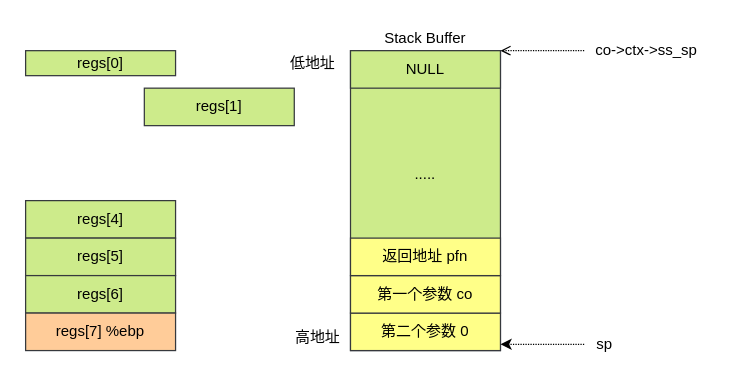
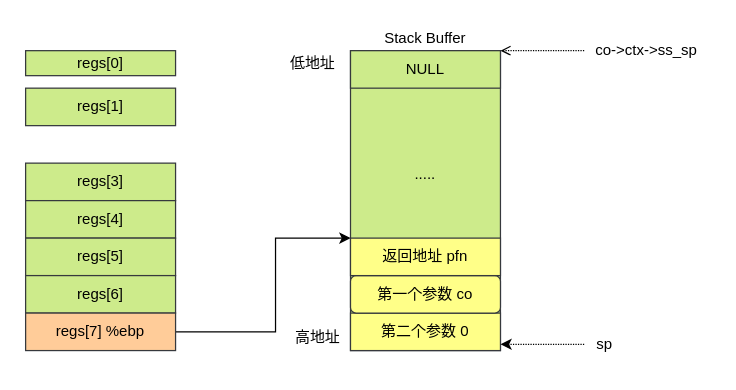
node "regs[1]": moved (219, 107) -> (101, 107)
node "regs[3]": added
node "第一个参数 co": shape rectangle -> rounded rectangle
edge "regs[7] %ebp" -> "返回地址 pfn": added
